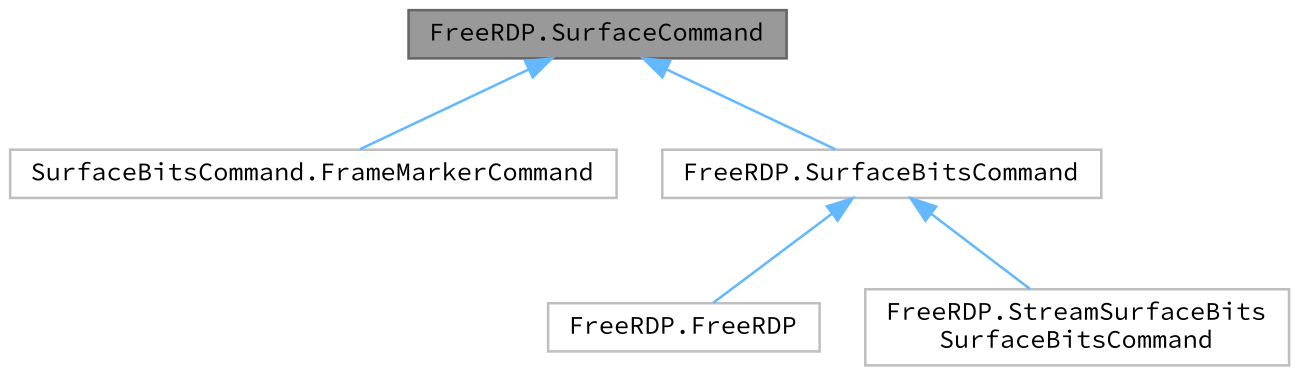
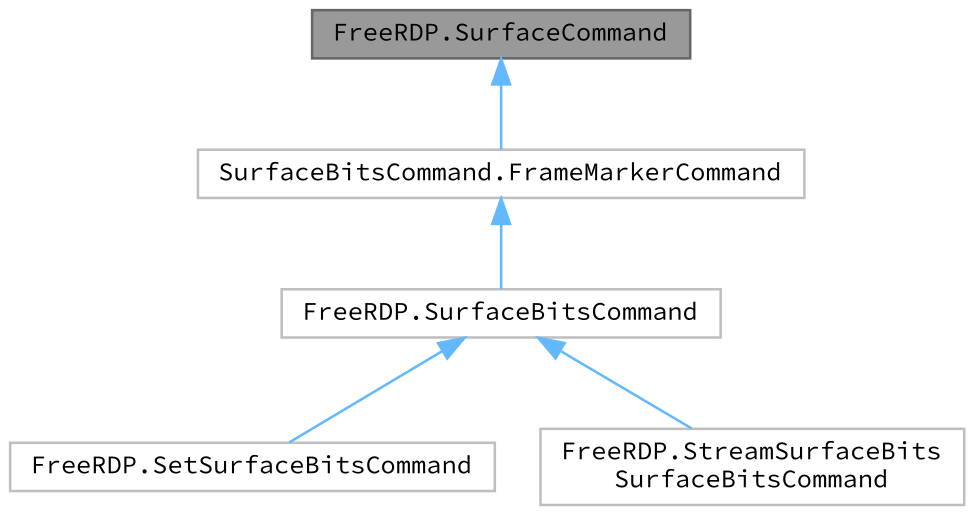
edge "FreeRDP.SurfaceBitsCommand" -> "FreeRDP.SurfaceCommand": now "FreeRDP.SurfaceBitsCommand" -> "SurfaceBitsCommand.FrameMarkerCommand"
node "FreeRDP.FreeRDP": label "FreeRDP.FreeRDP" -> "FreeRDP.SetSurfaceBitsCommand"
